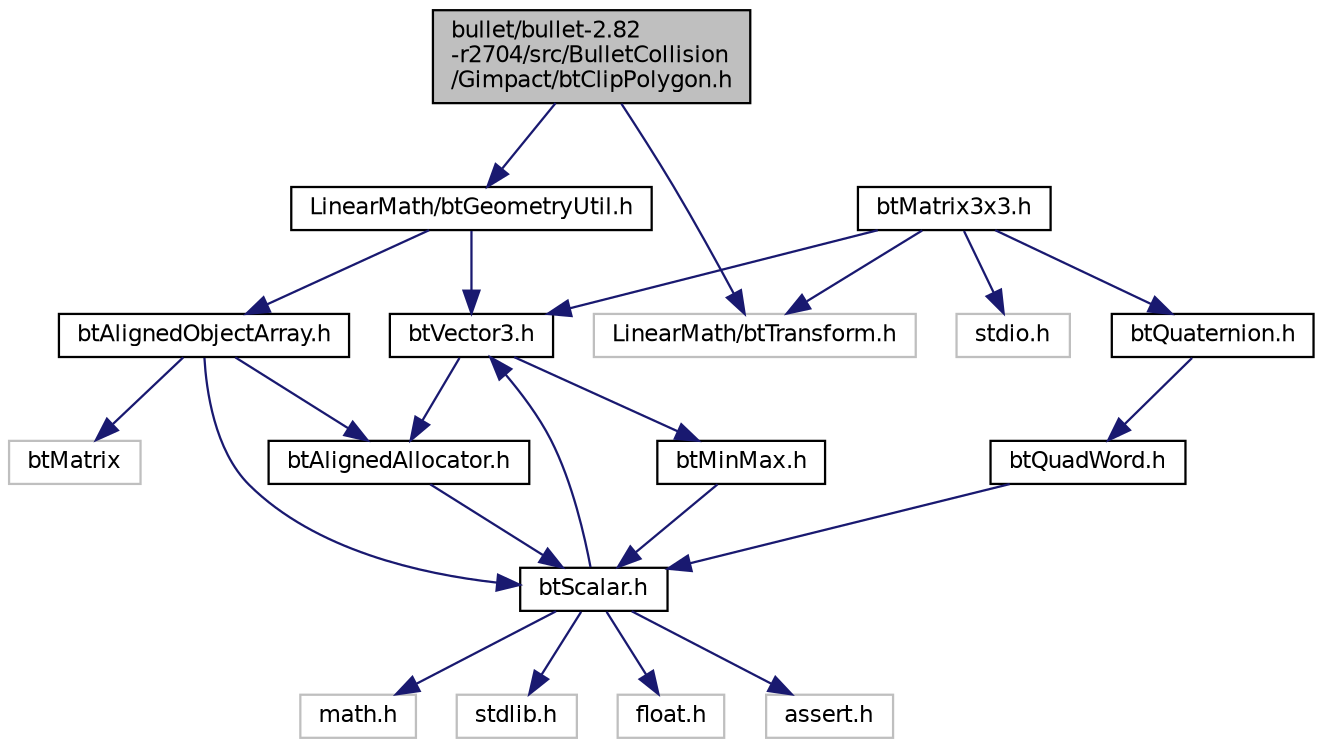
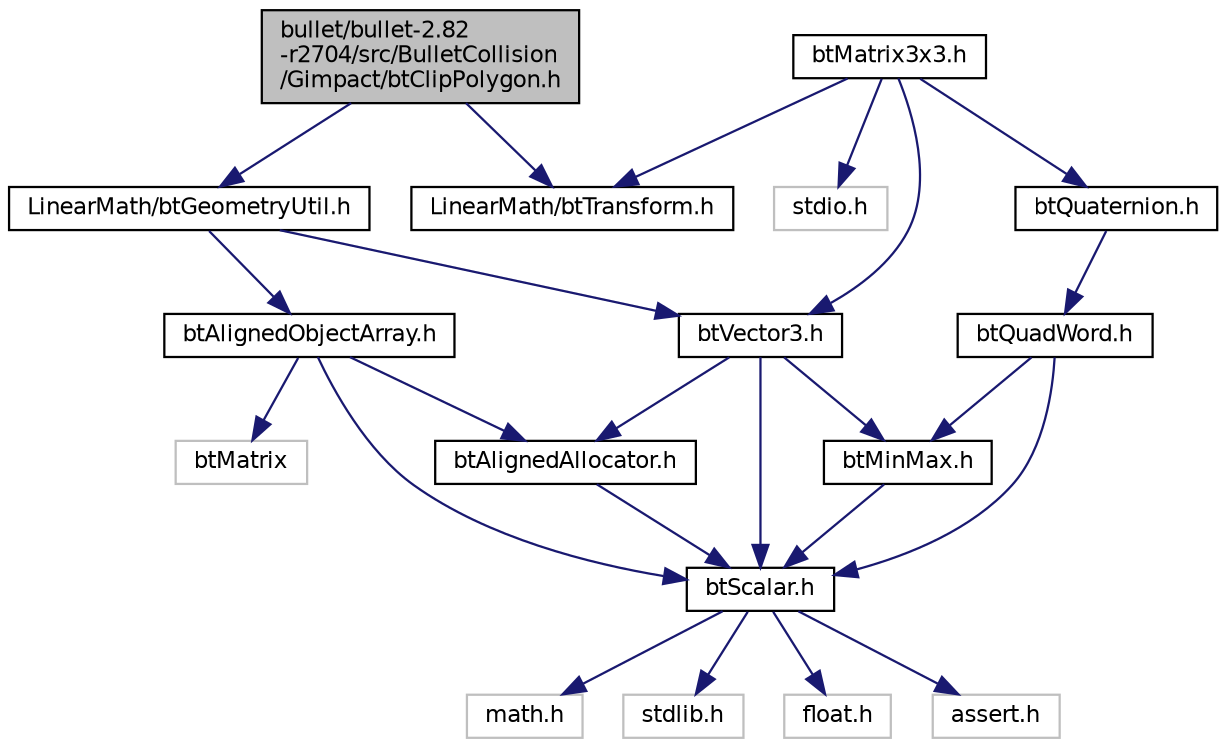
node "LinearMath/btTransform.h": color grey75 -> black
edge "btQuadWord.h" -> "btMinMax.h": added
edge "btScalar.h" -> "btVector3.h": reversed
